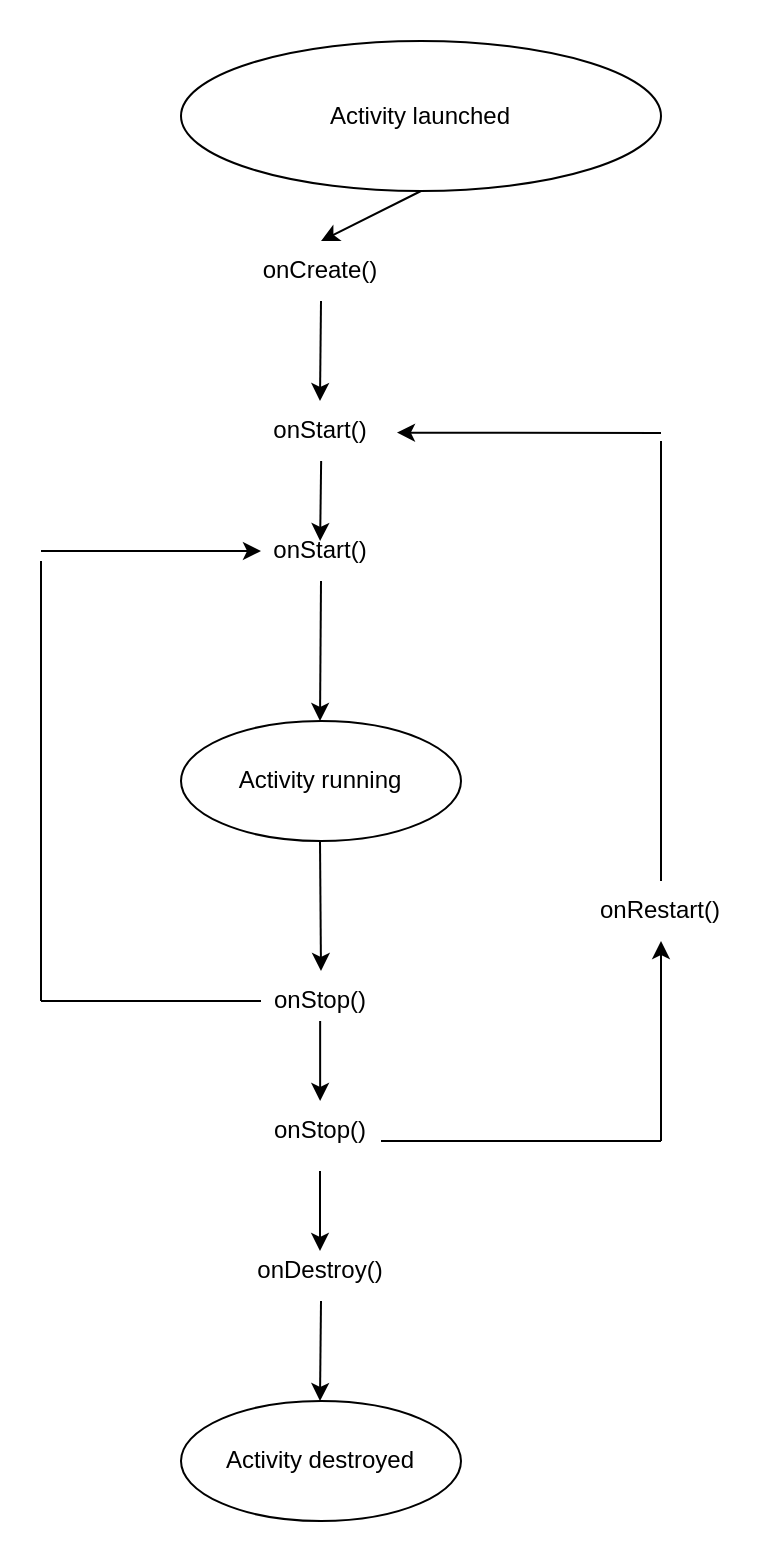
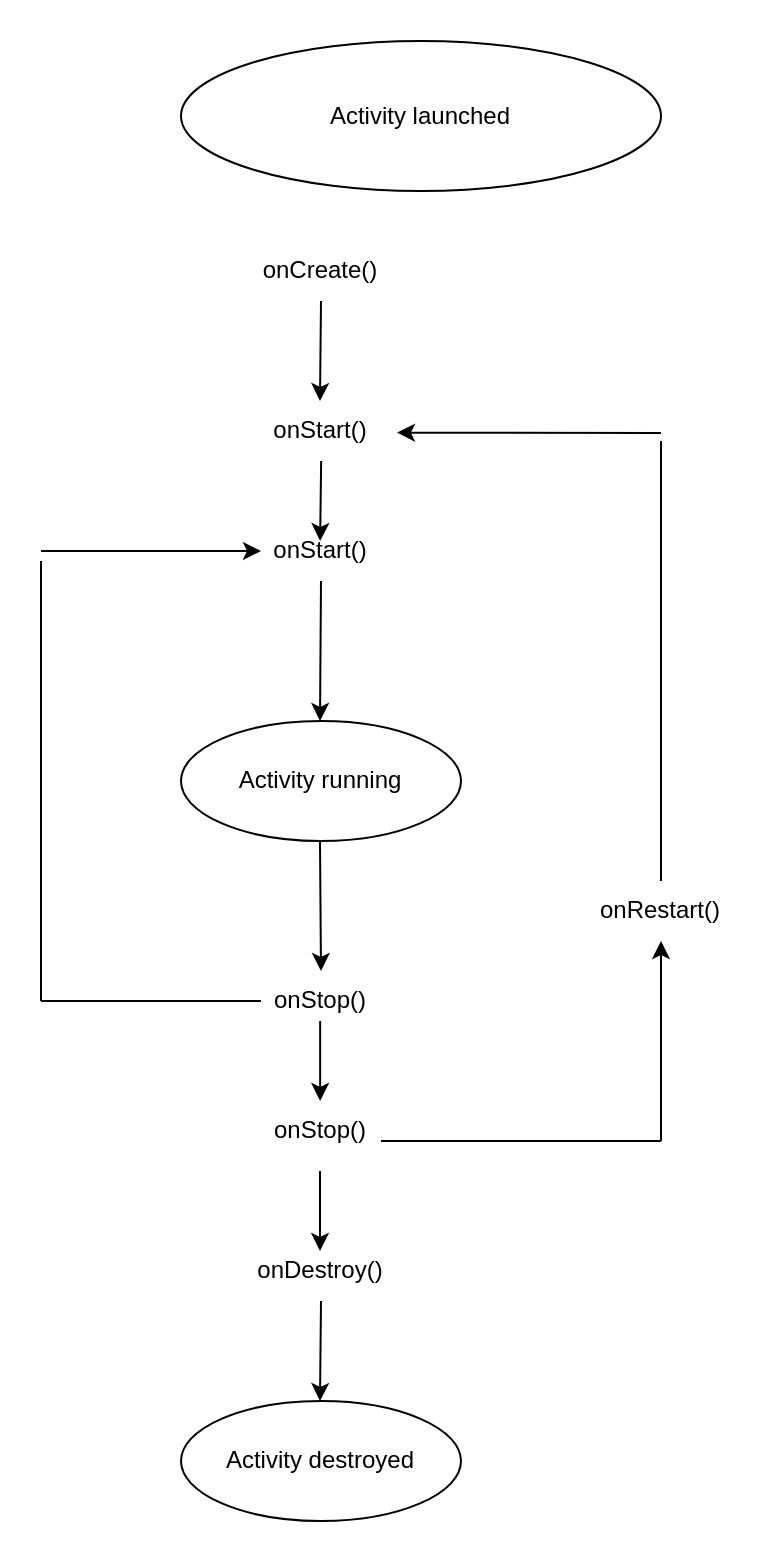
edge "Activity launched" -> "onCreate()": removed
